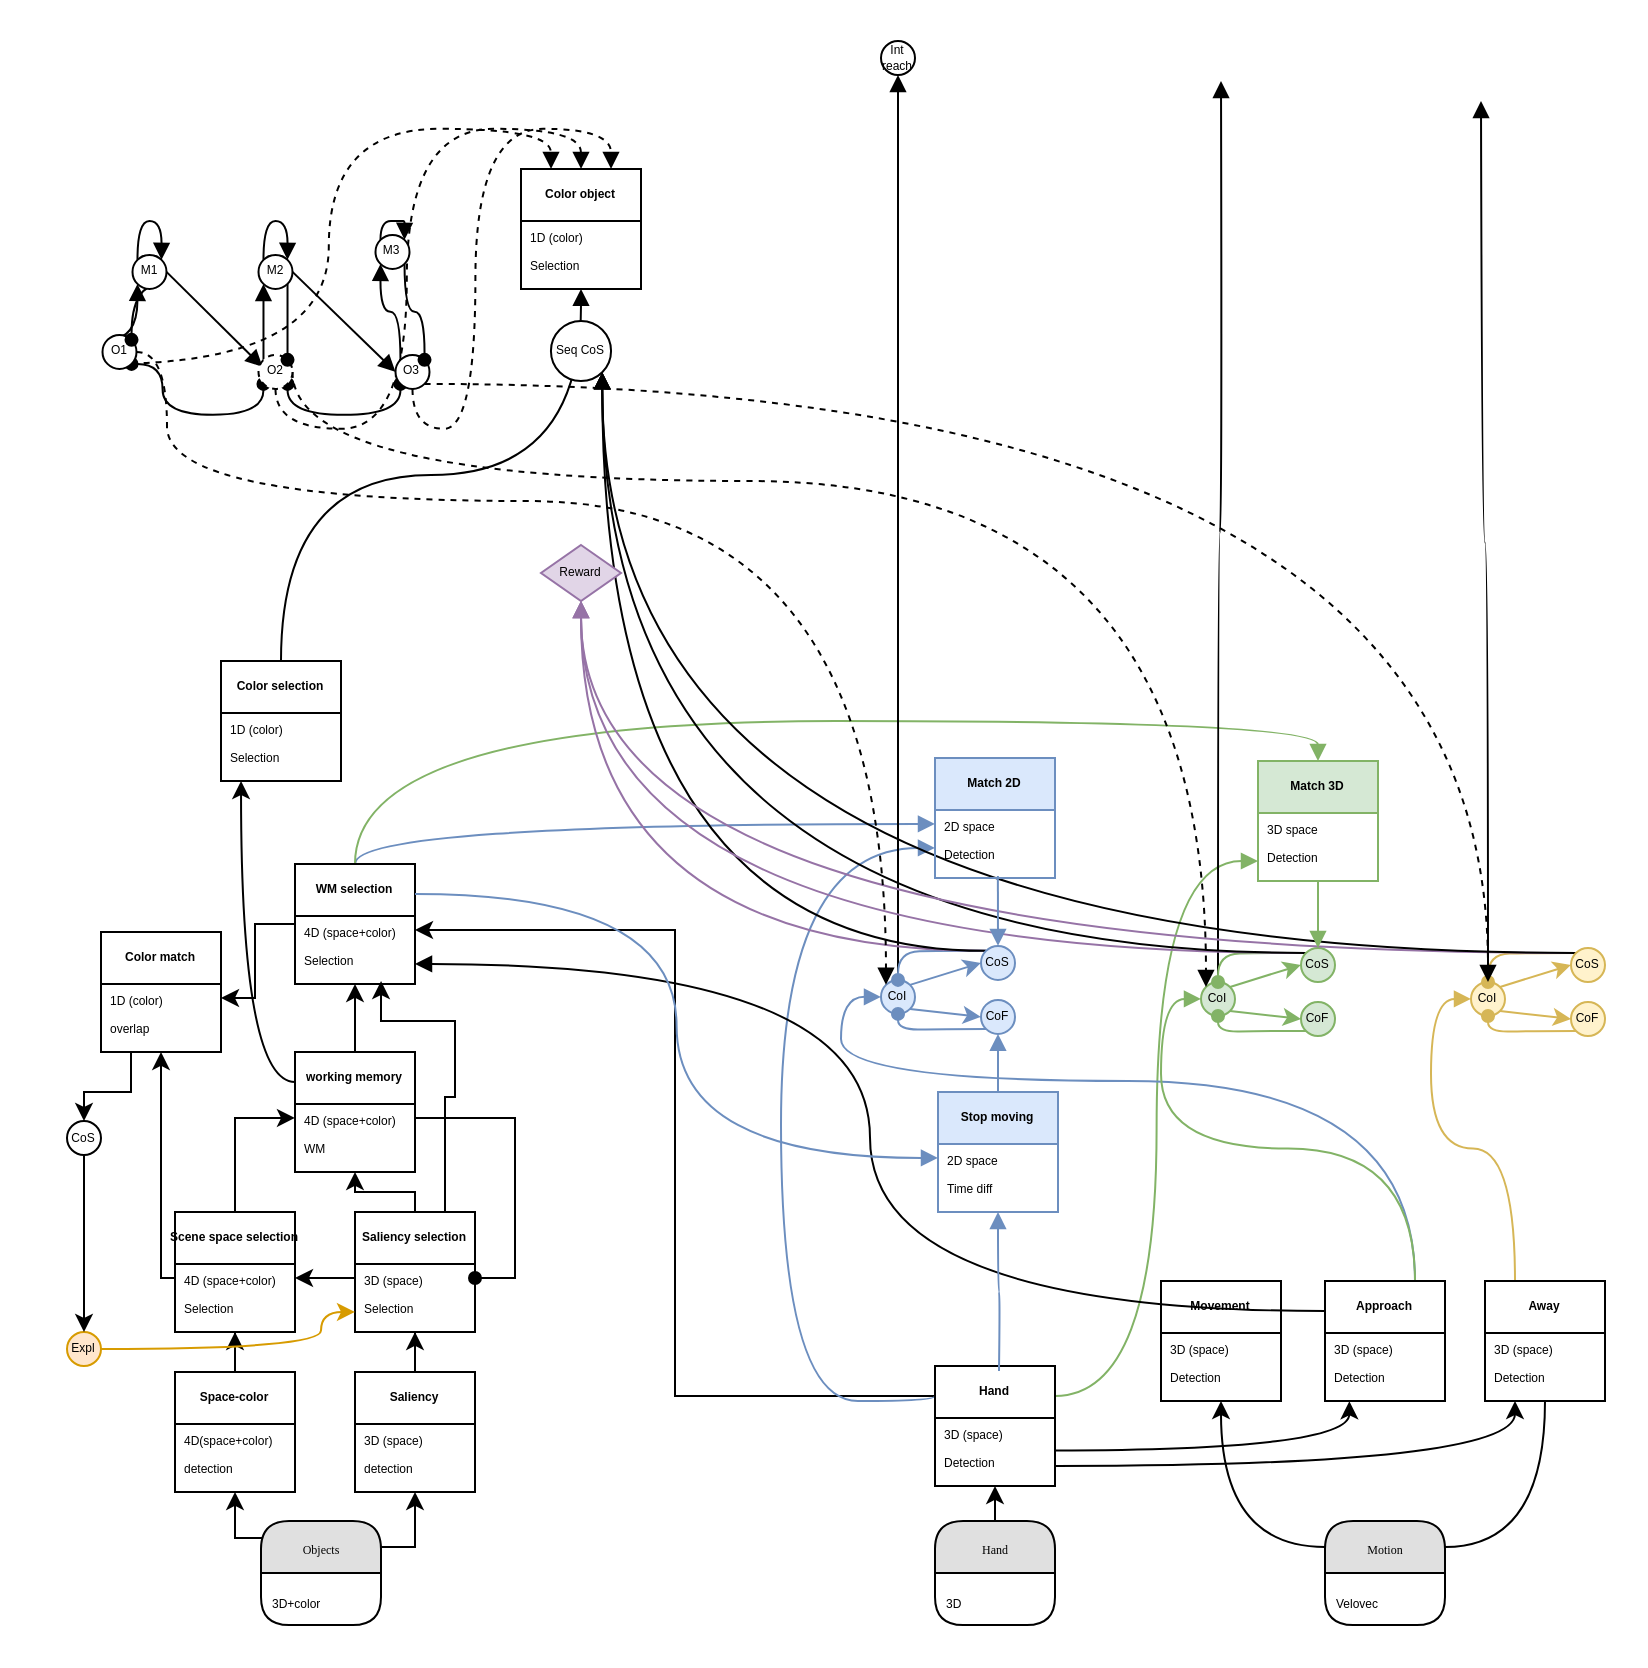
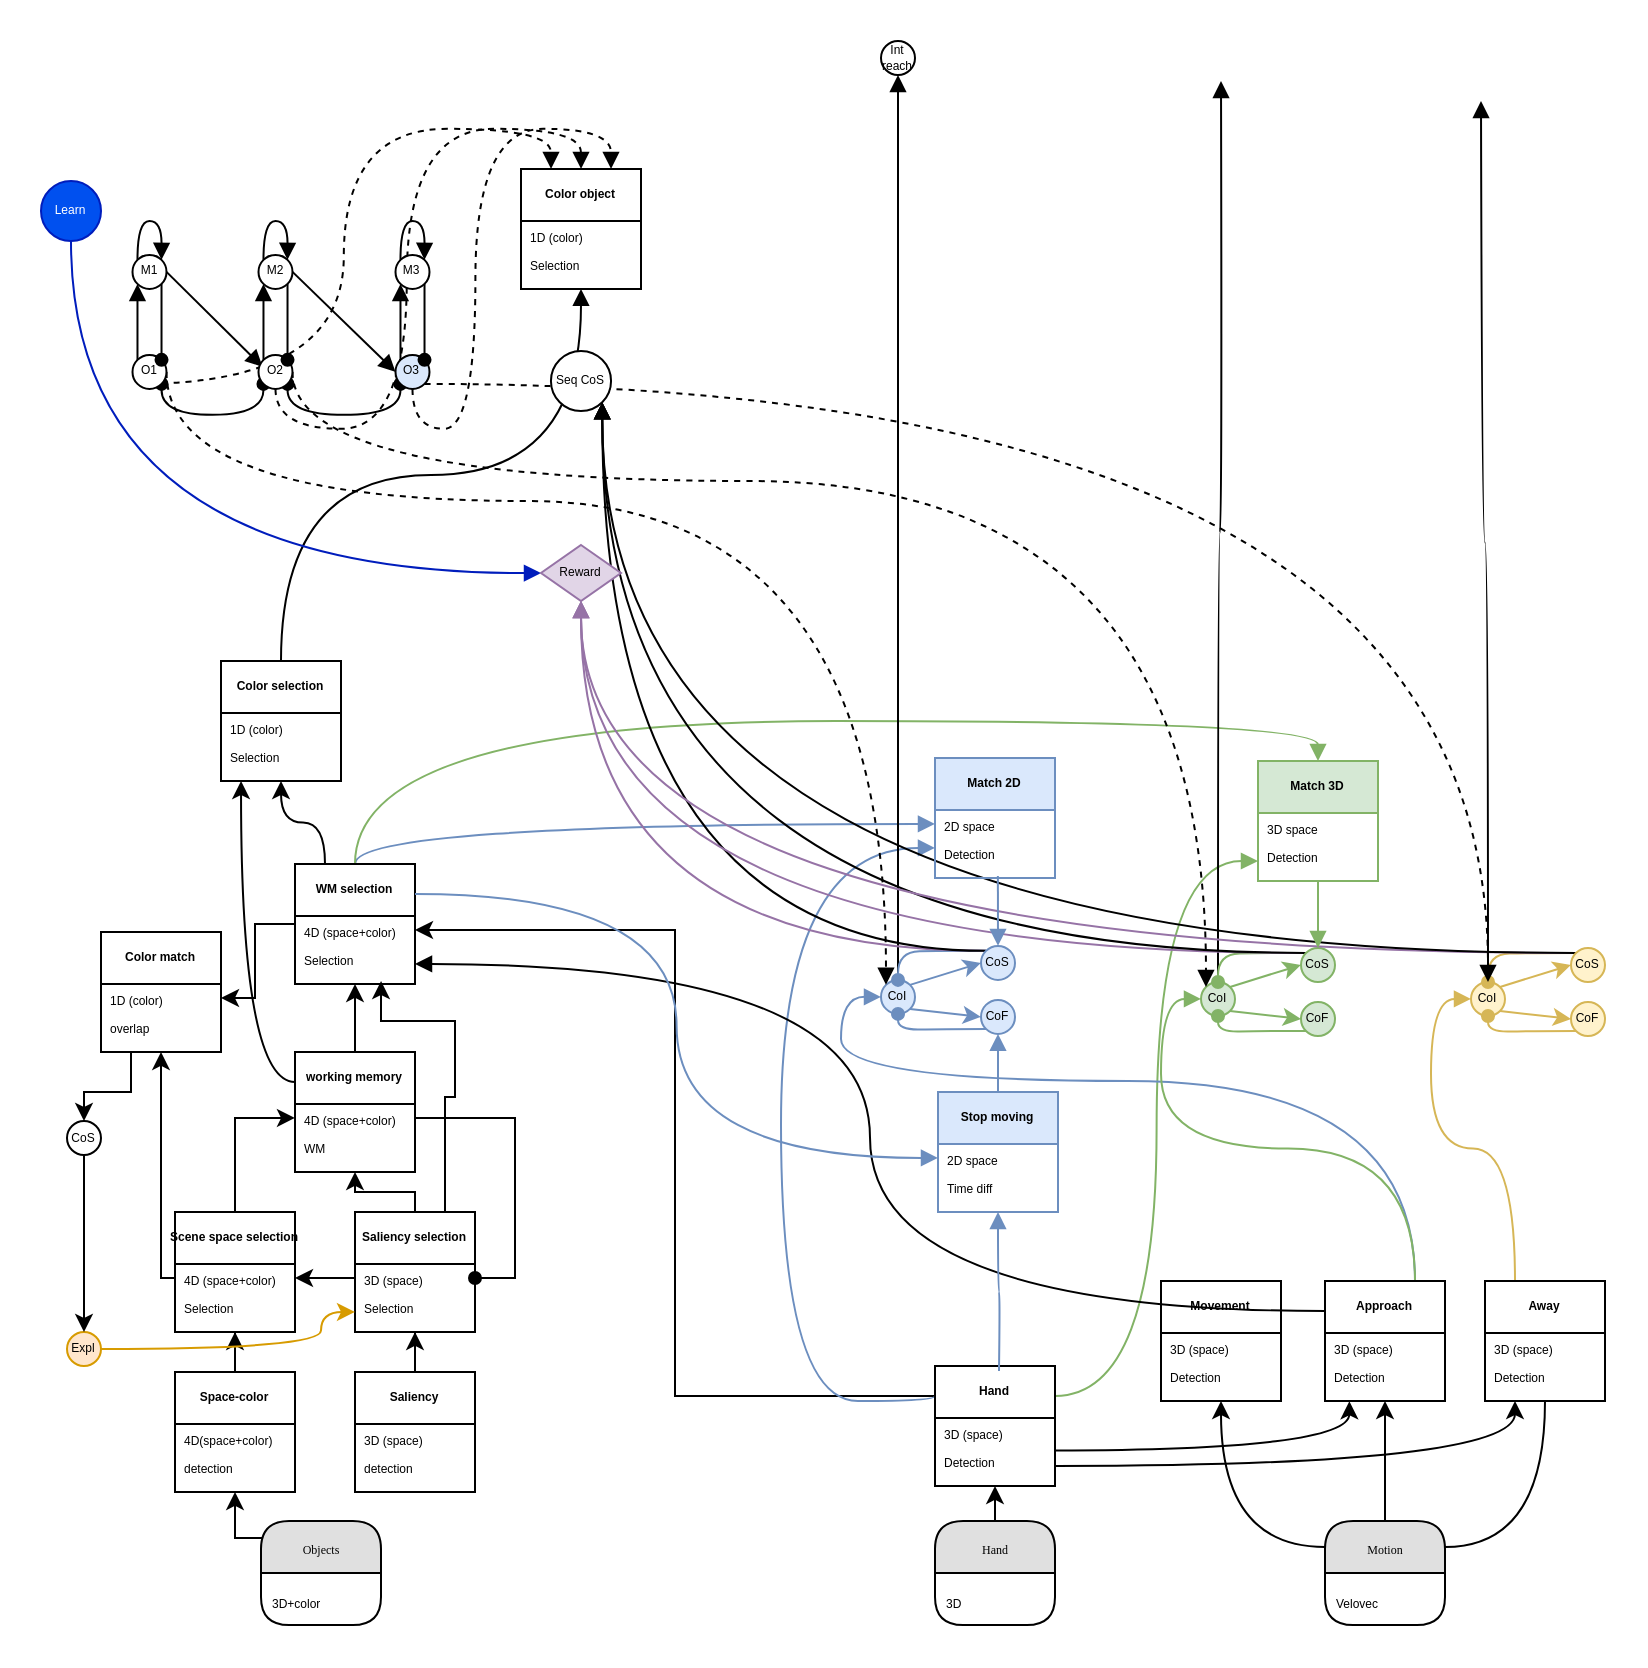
node "Learn": added
node "M3": moved (393, 252) -> (413, 272)
node "Seq CoS": moved (581, 351) -> (581, 381)
node "O1": moved (120, 352) -> (150, 372)
node "O2": style dashed -> solid
node "O3": fillcolor #ffffff -> #dae8fc
edge "Learn" -> "Reward": added
edge "WM selection" -> "Color selection": added
edge "Motion" -> "Approach": added
edge "Objects" -> "Saliency": removed
